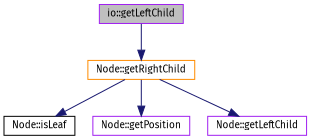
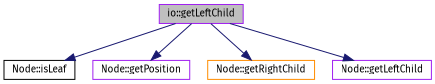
edge "Node::getRightChild" -> "Node::getPosition": now "io::getLeftChild" -> "Node::getPosition"
edge "Node::getRightChild" -> "Node::isLeaf": now "io::getLeftChild" -> "Node::isLeaf"
edge "Node::getRightChild" -> "Node::getLeftChild": now "io::getLeftChild" -> "Node::getLeftChild"
